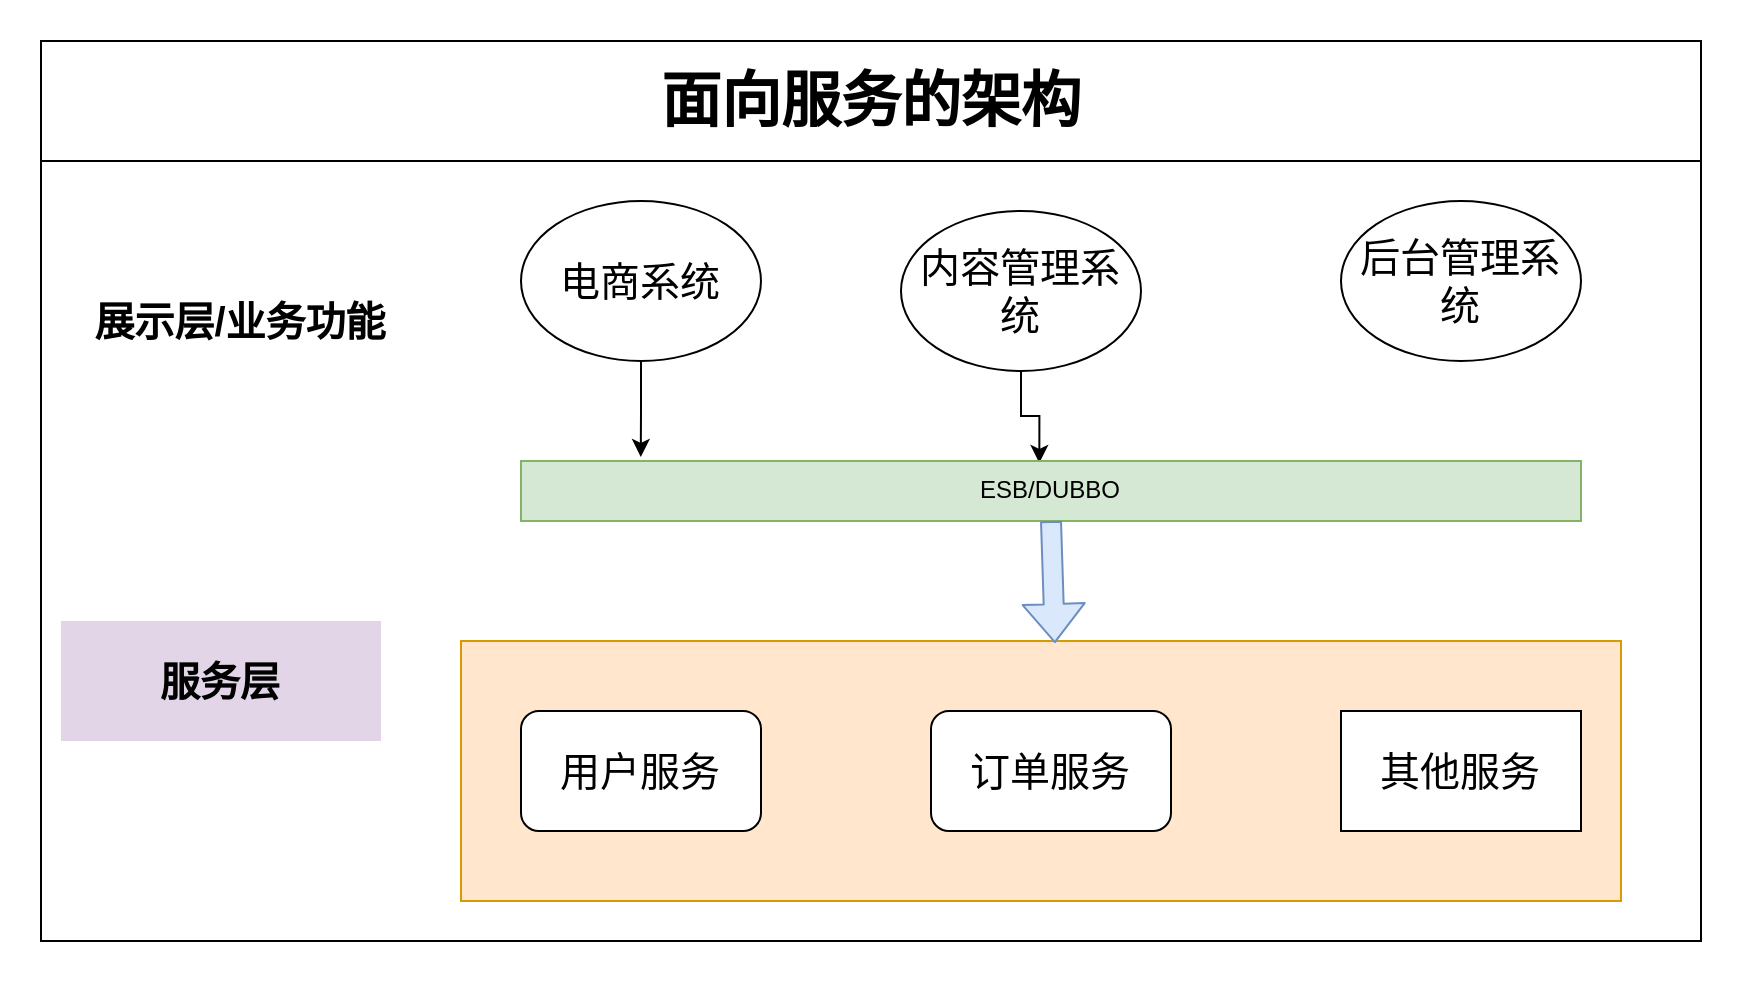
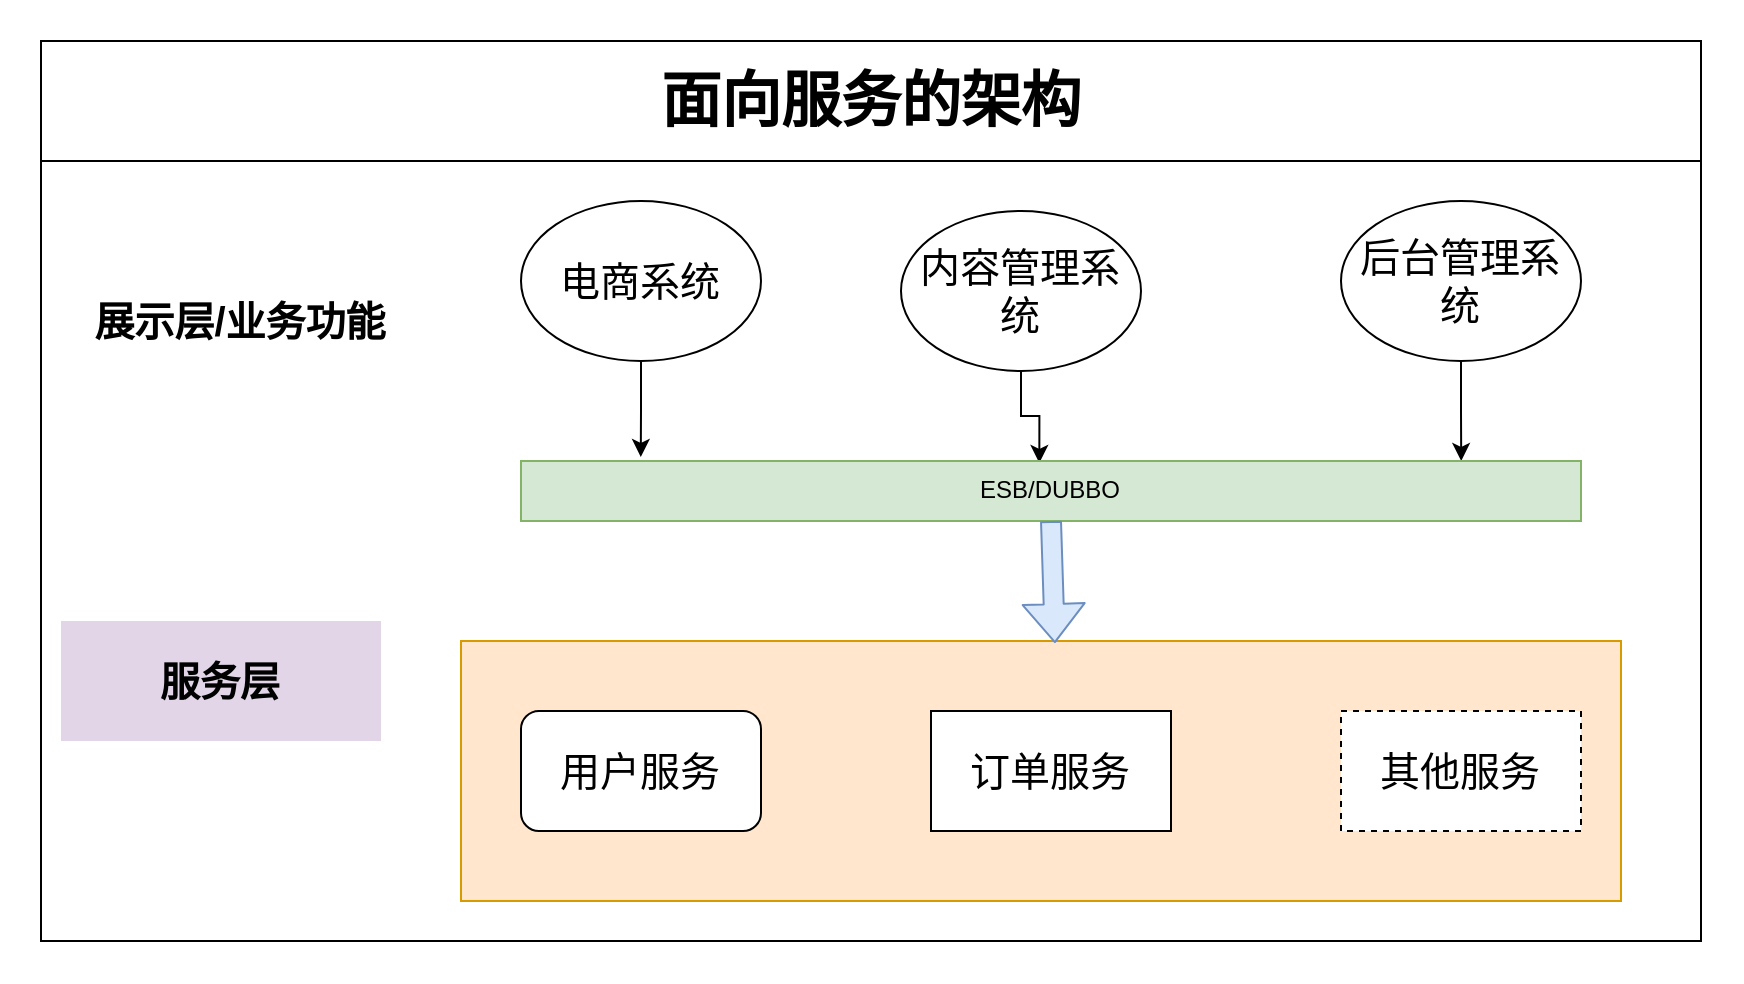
edge "后台管理系统" -> "ESB/DUBBO": added
node "订单服务": shape rounded rectangle -> rectangle
node "其他服务": style solid -> dashed
